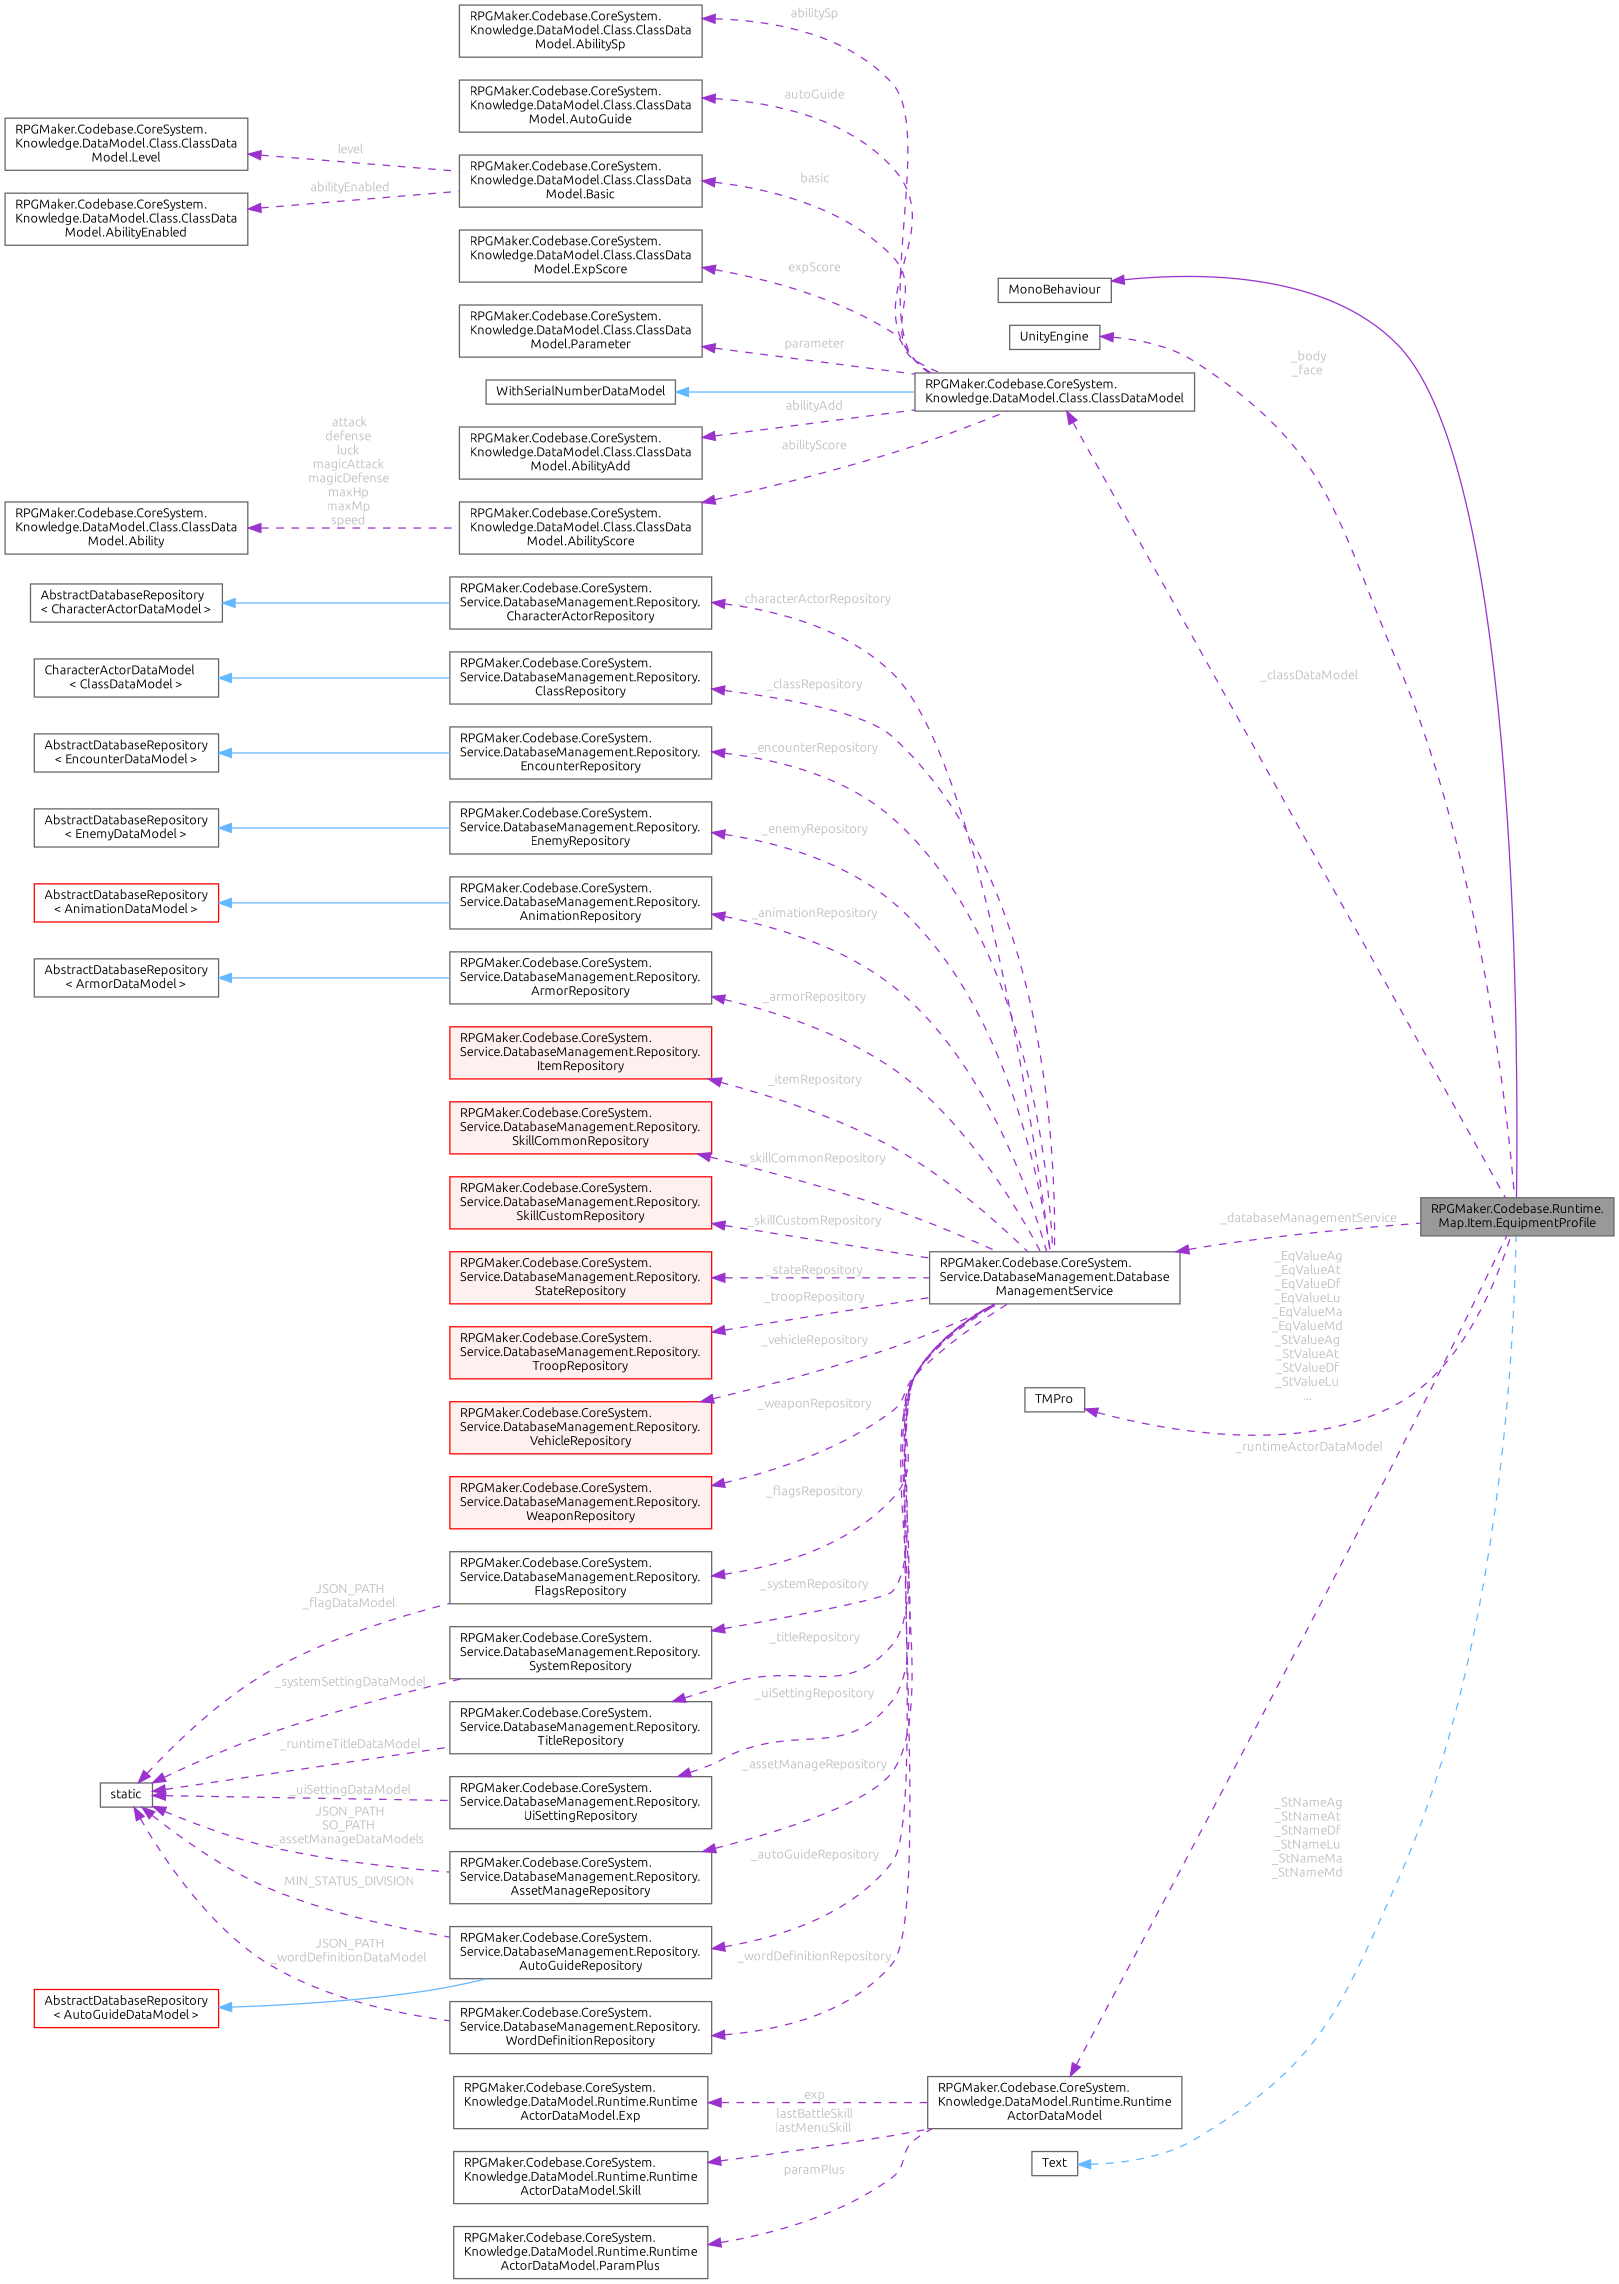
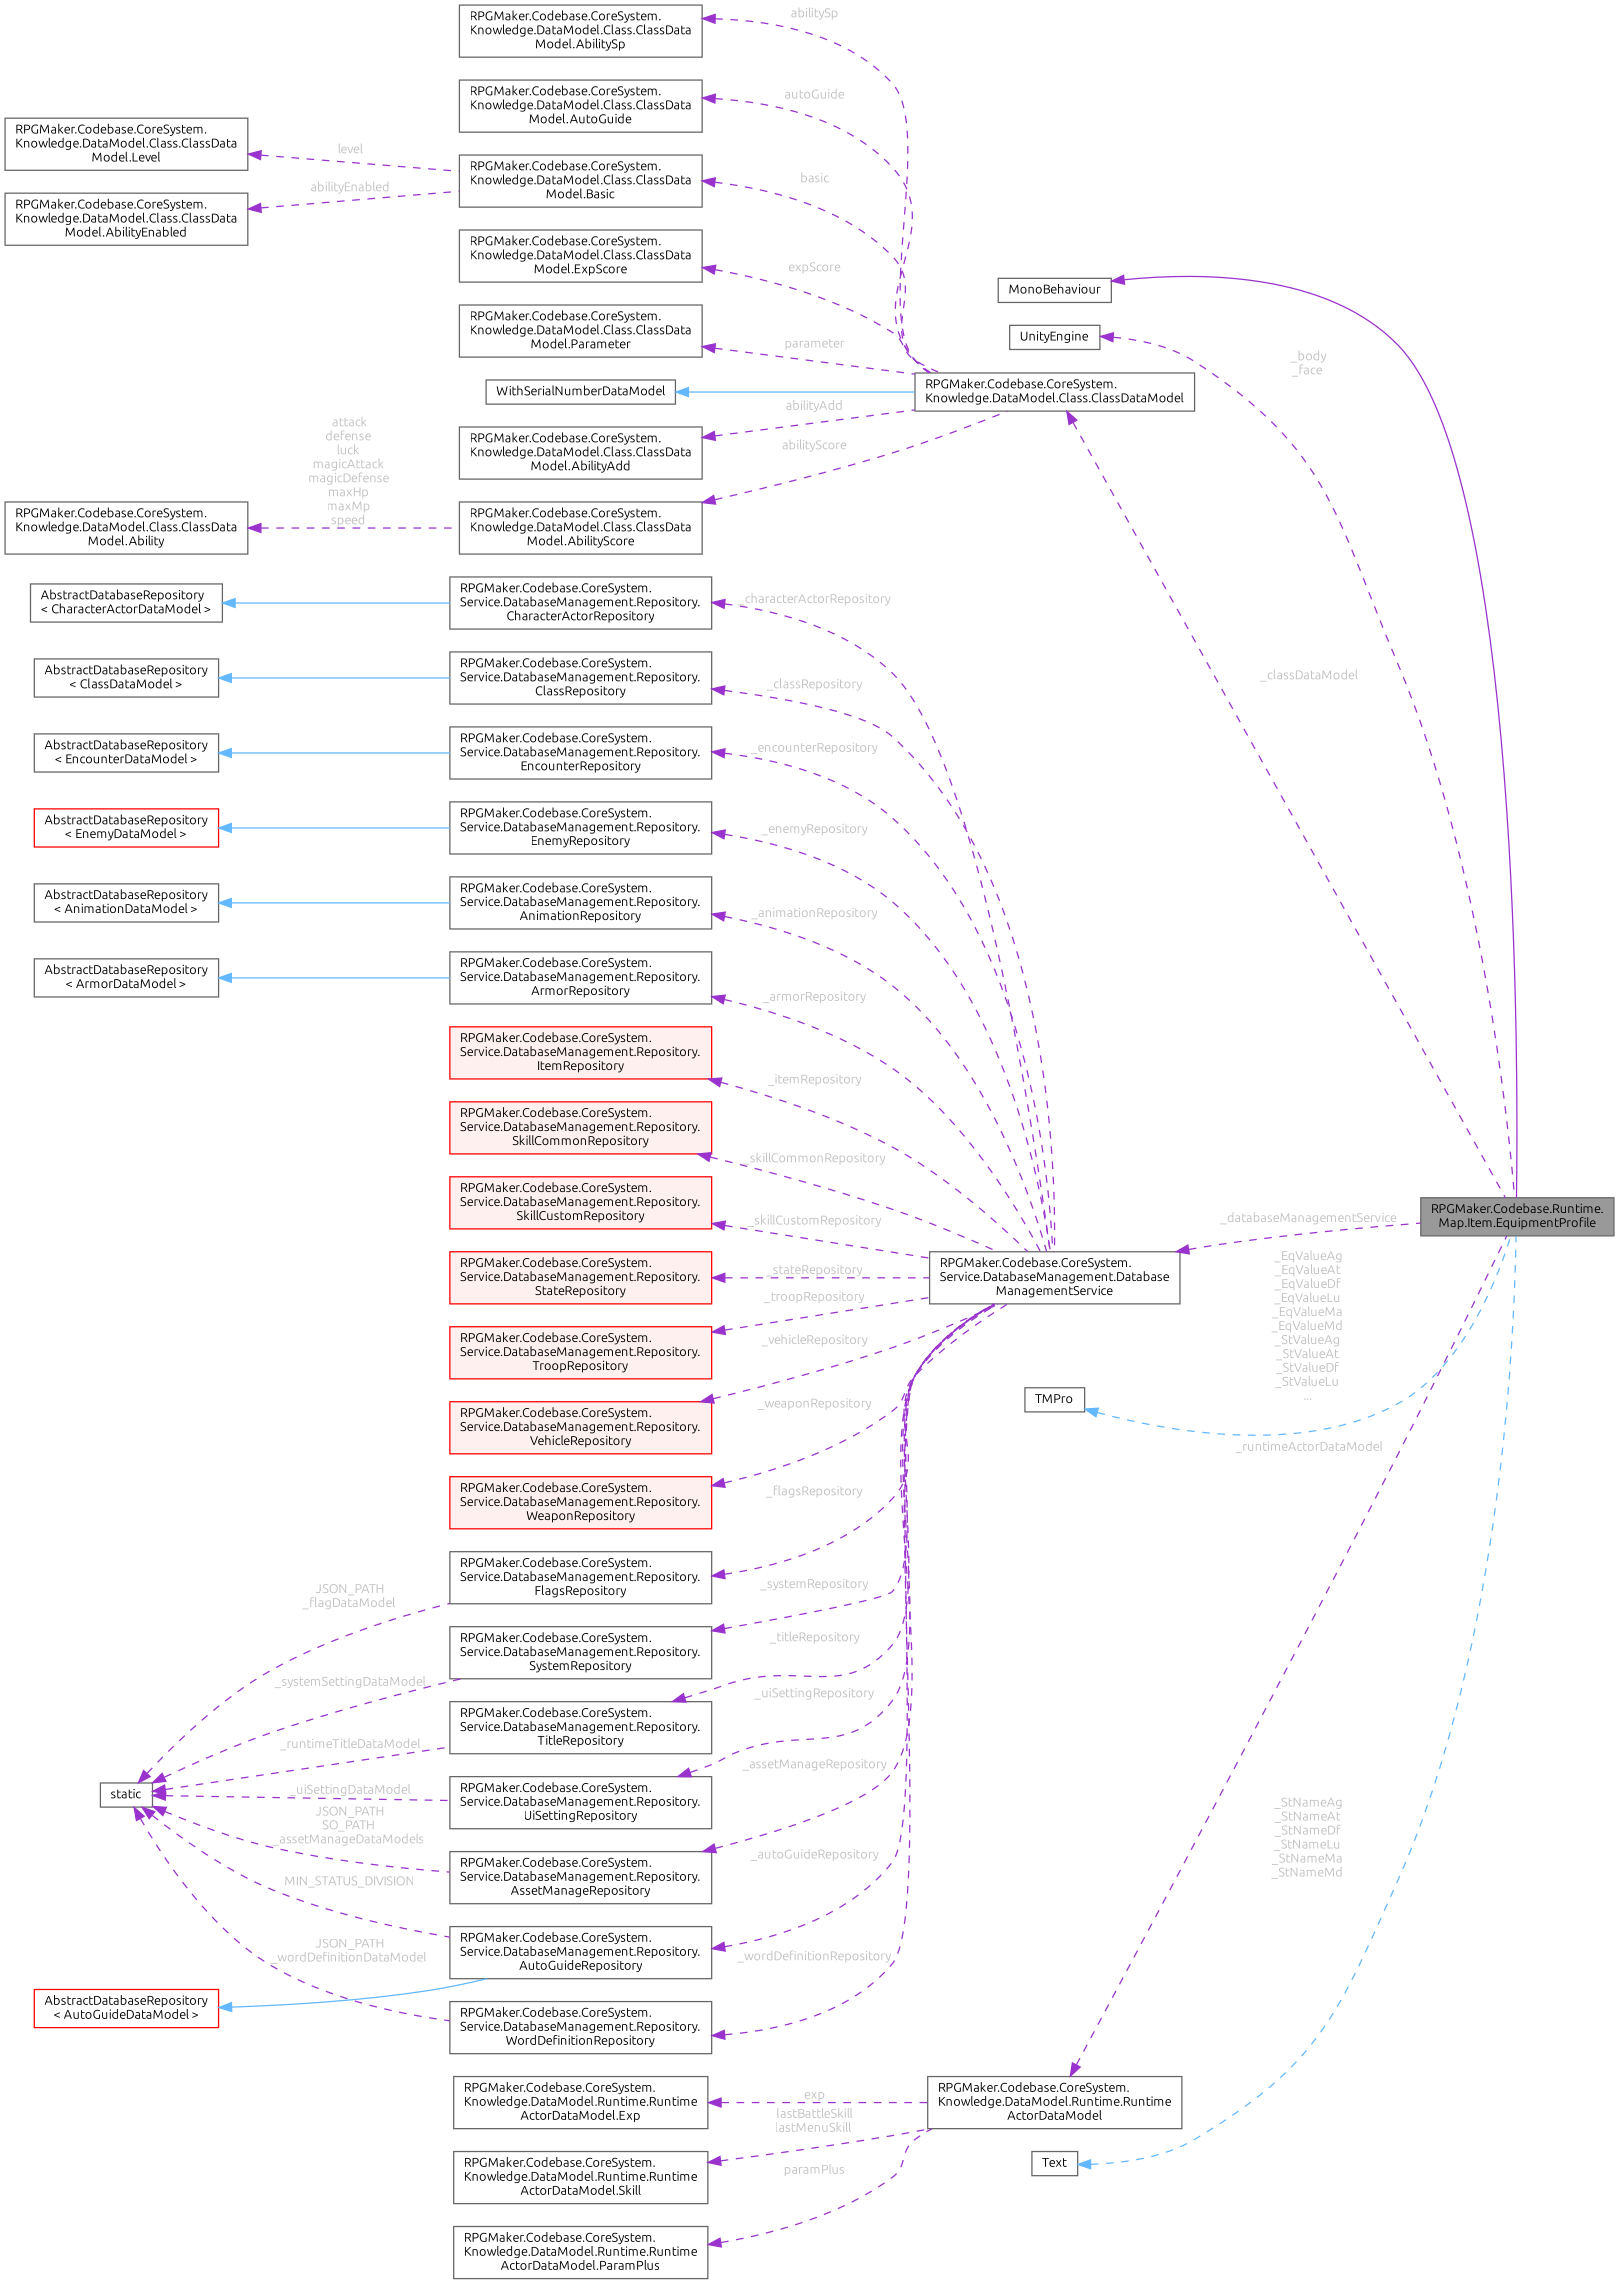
node "CharacterActorDataModel < ClassDataModel >": label "CharacterActorDataModel < ClassDataModel >" -> "AbstractDatabaseRepository < ClassDataModel >"
node "AbstractDatabaseRepository < EnemyDataModel >": color gray40 -> red
node "AbstractDatabaseRepository < AnimationDataModel >": color red -> gray40
edge "RPGMaker.Codebase.Runtime. Map.Item.EquipmentProfile" -> "TMPro": color darkorchid3 -> steelblue1
